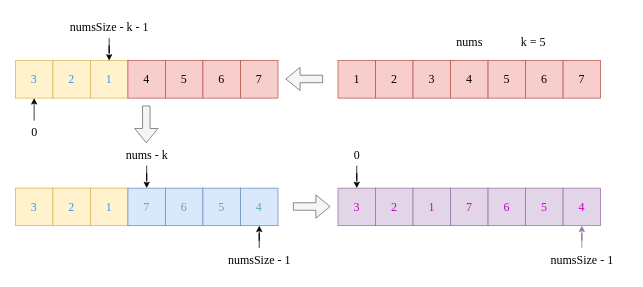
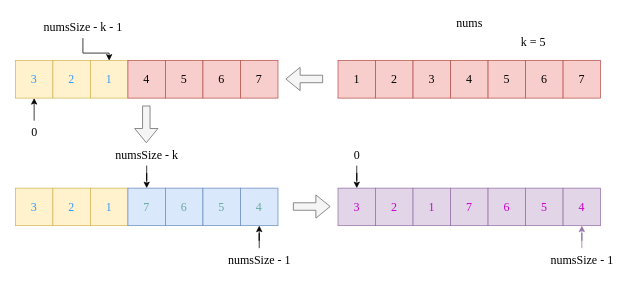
node "numsSize - k - 1": moved (109, 27) -> (83, 27)
node "nums": moved (469, 42) -> (469, 23)
node "nums - k": label "nums - k" -> "numsSize - k"
